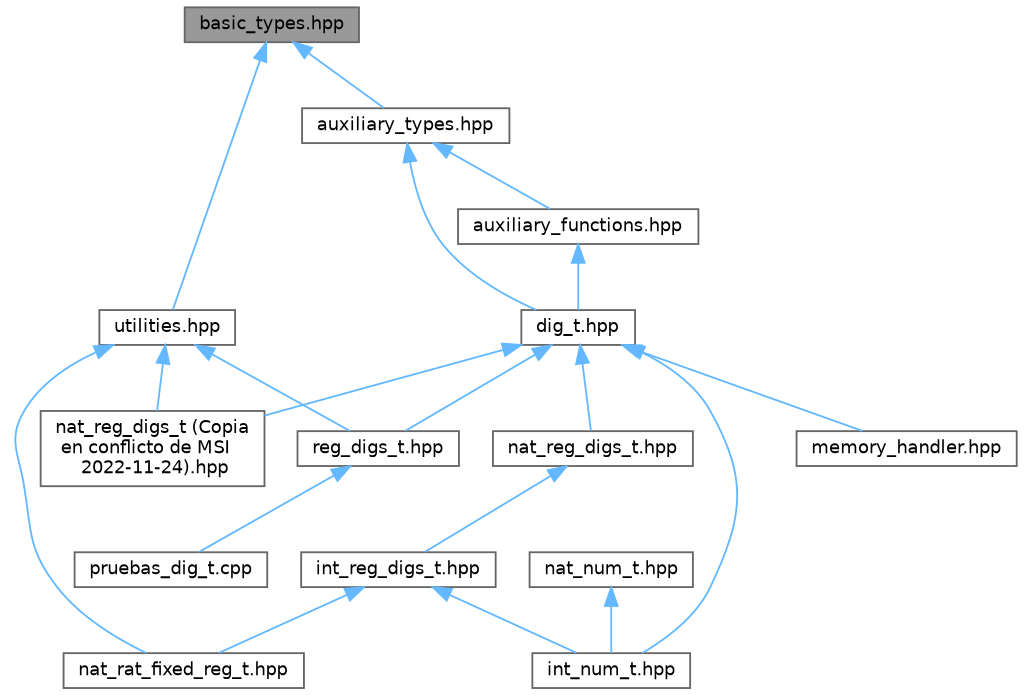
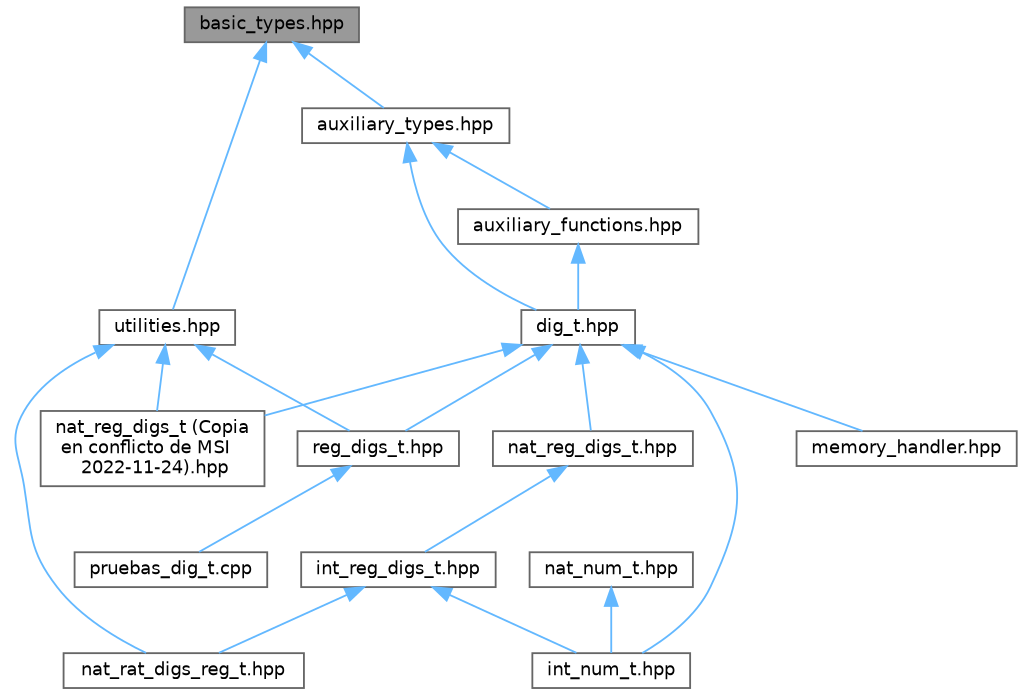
node "nat_rat_fixed_reg_t.hpp": label "nat_rat_fixed_reg_t.hpp" -> "nat_rat_digs_reg_t.hpp"
